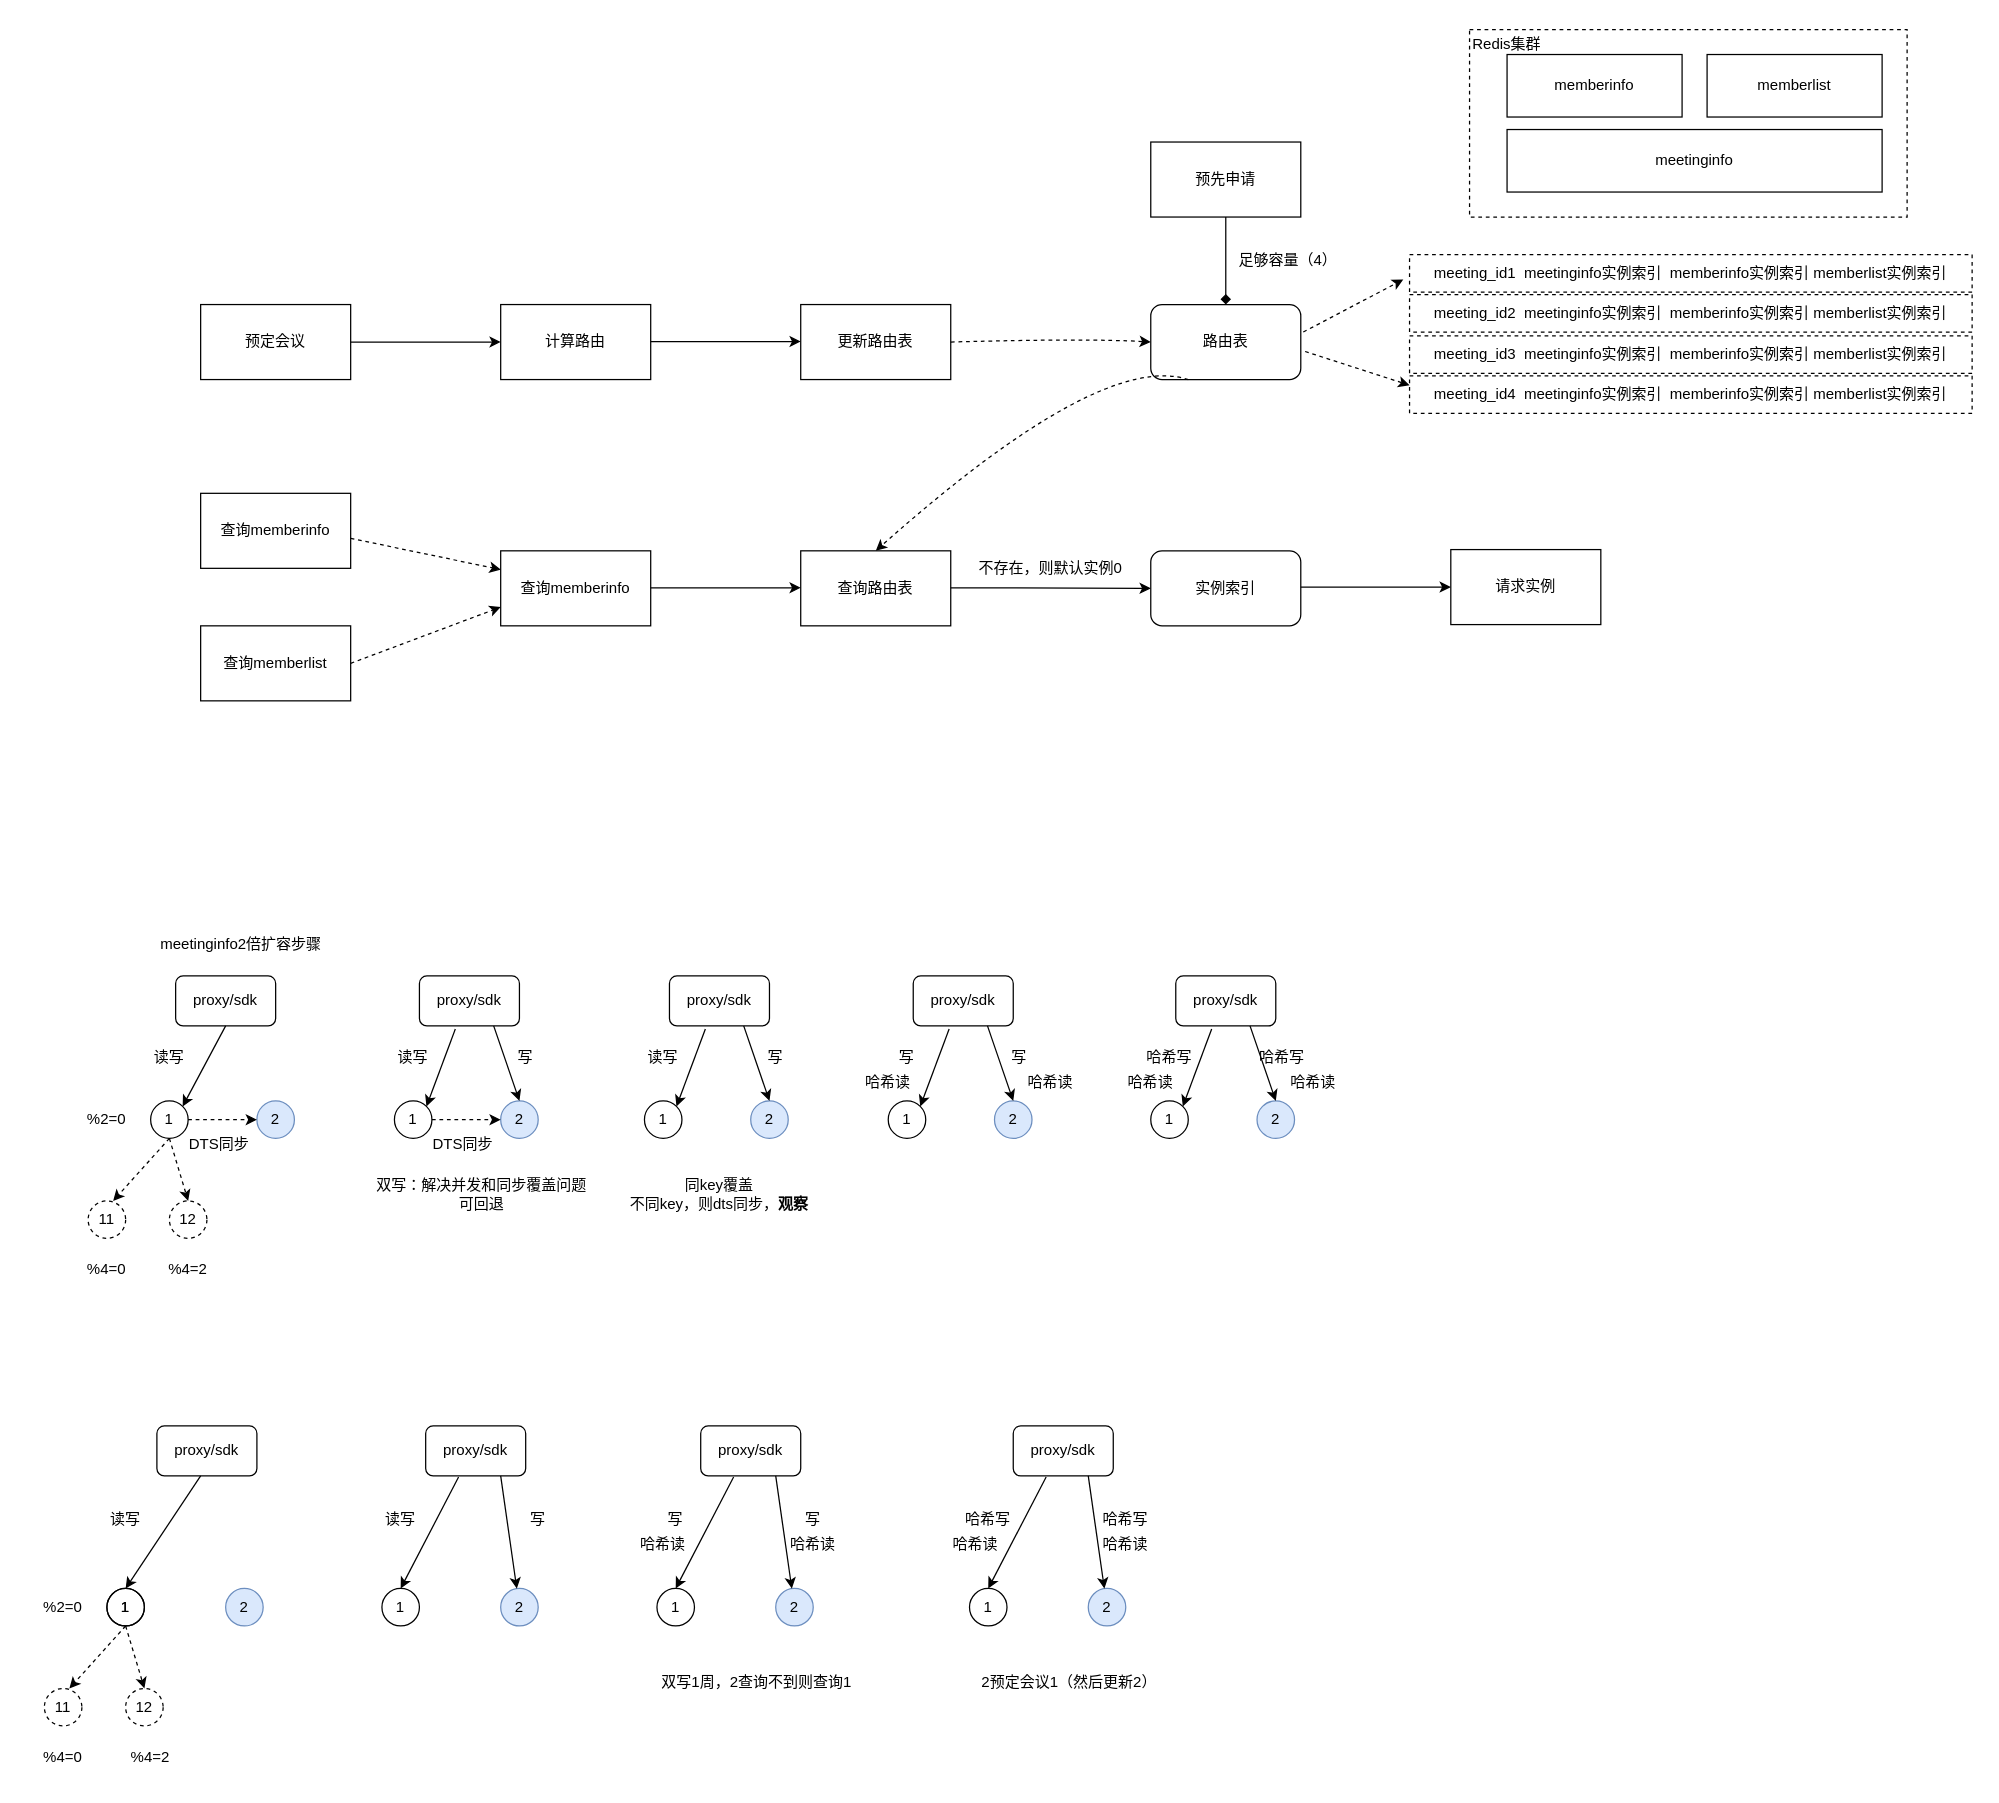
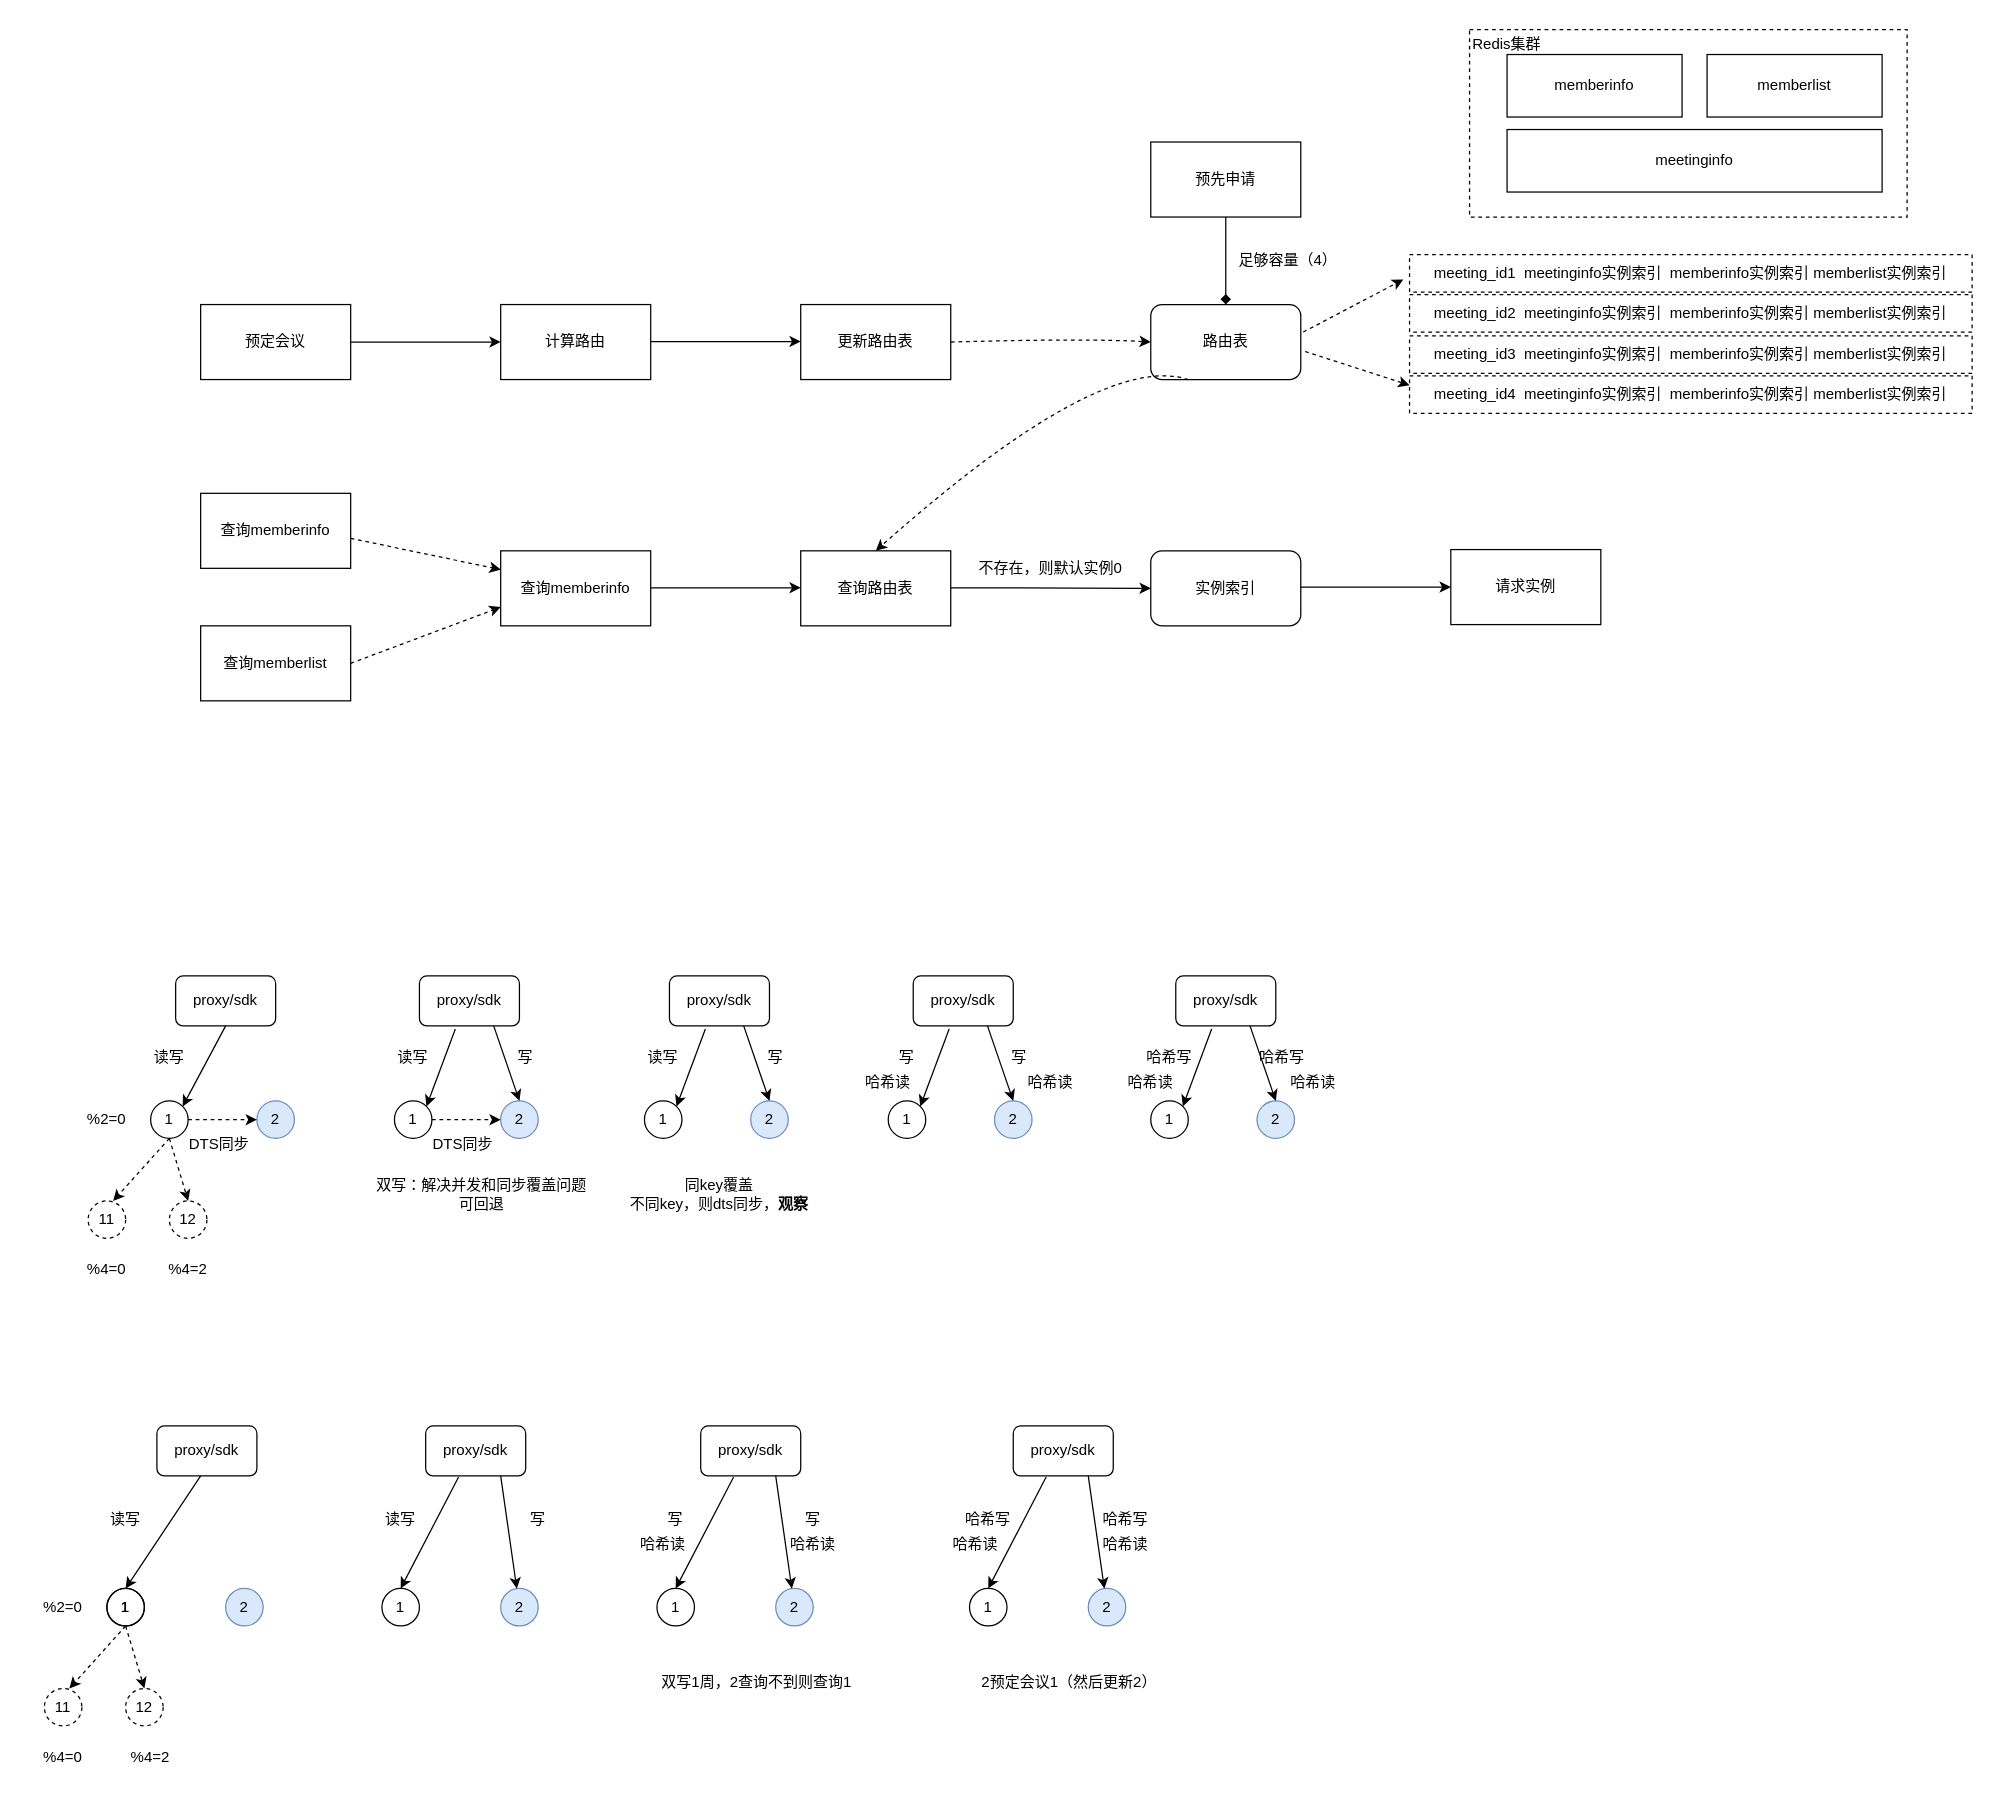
node "meetinginfo2倍扩容步骤": removed
